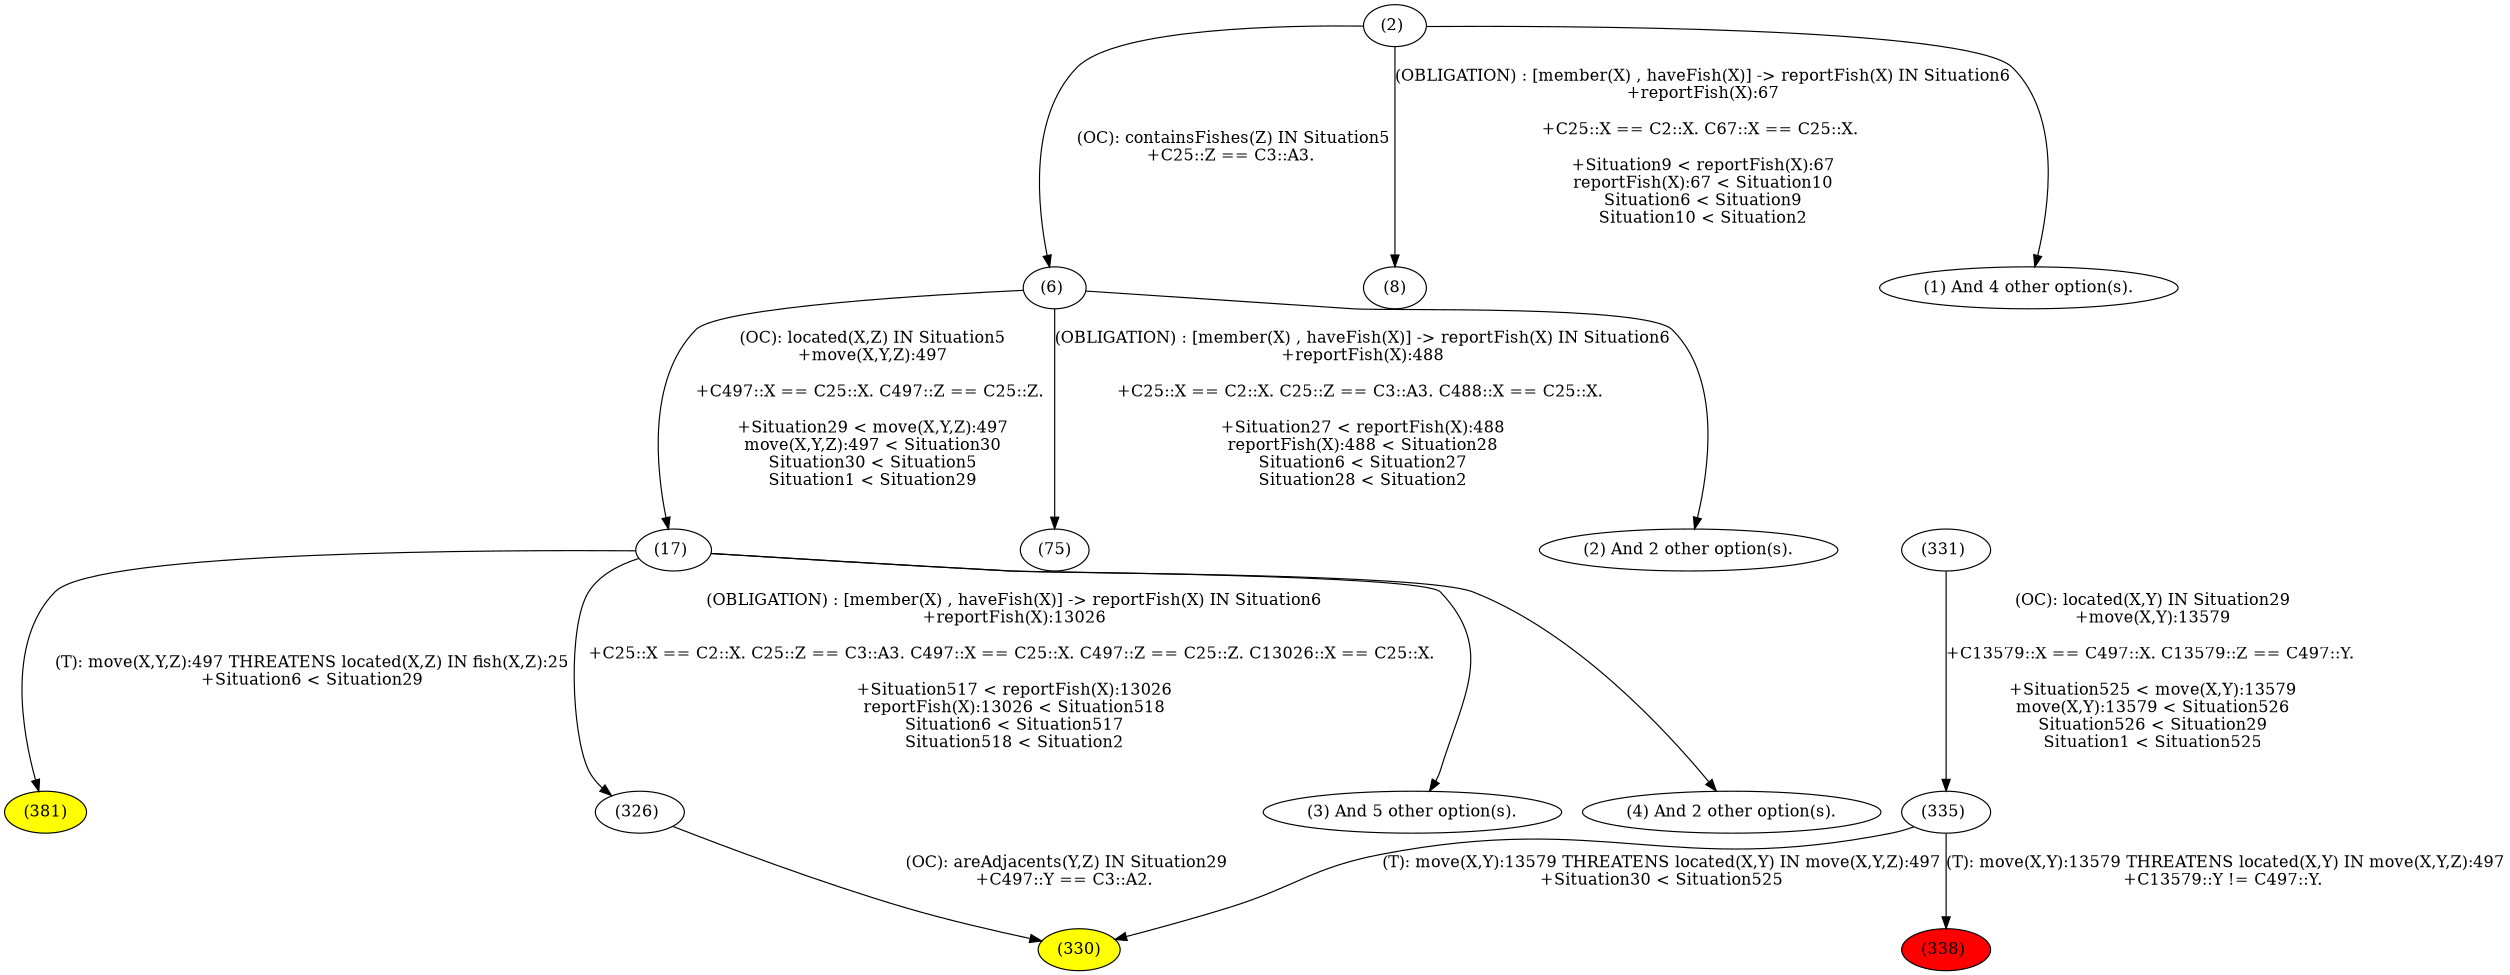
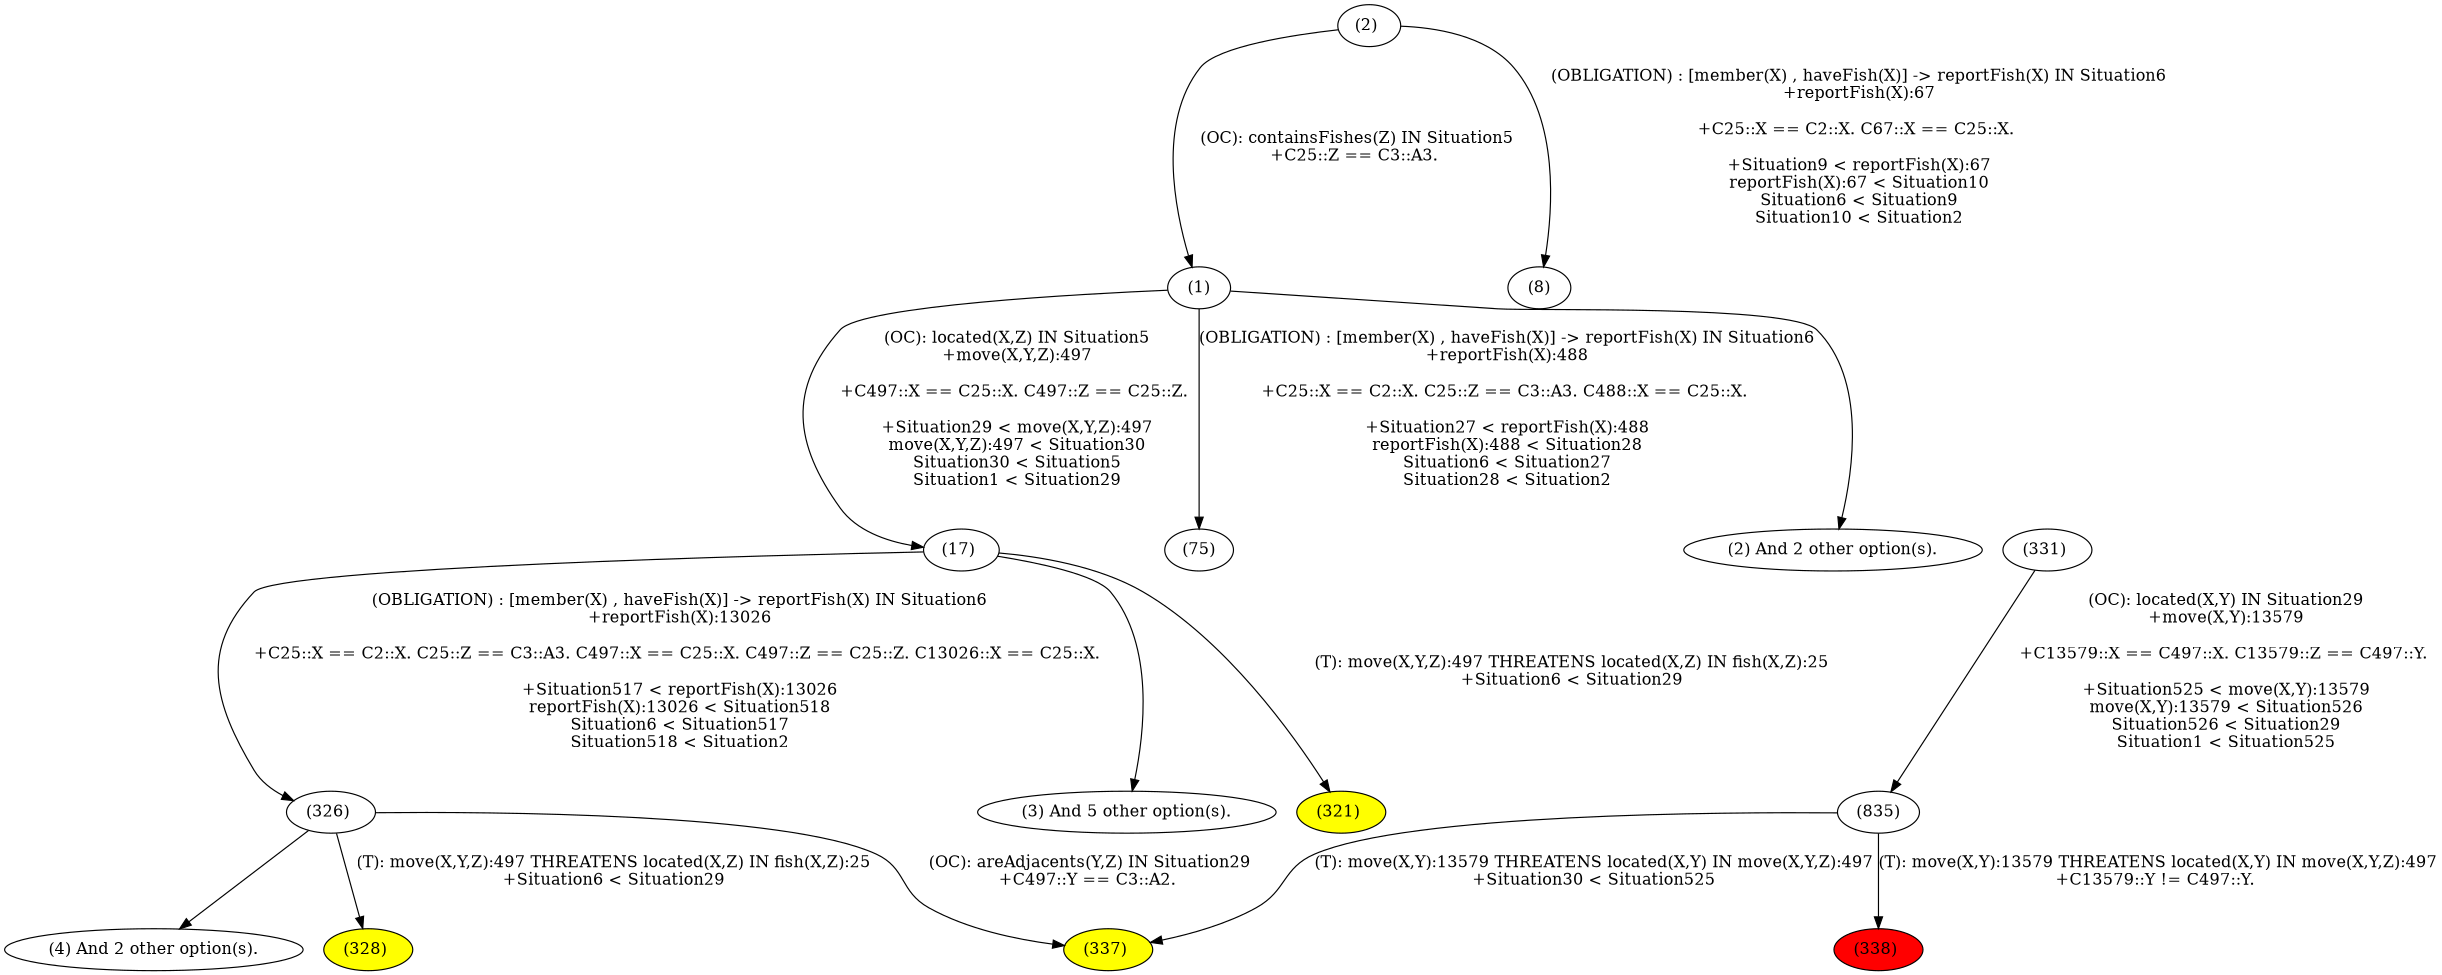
node "(6)": label "(6)" -> "(1)"
node "(1) And 4 other option(s).": removed
edge "(17)" -> "(4) And 2 other option(s).": now "(326)" -> "(4) And 2 other option(s)."
node "(381)": label "(381)" -> "(321)"
node "(335)": label "(335)" -> "(835)"
node "(328)": added
node "(330)": label "(330)" -> "(337)"
